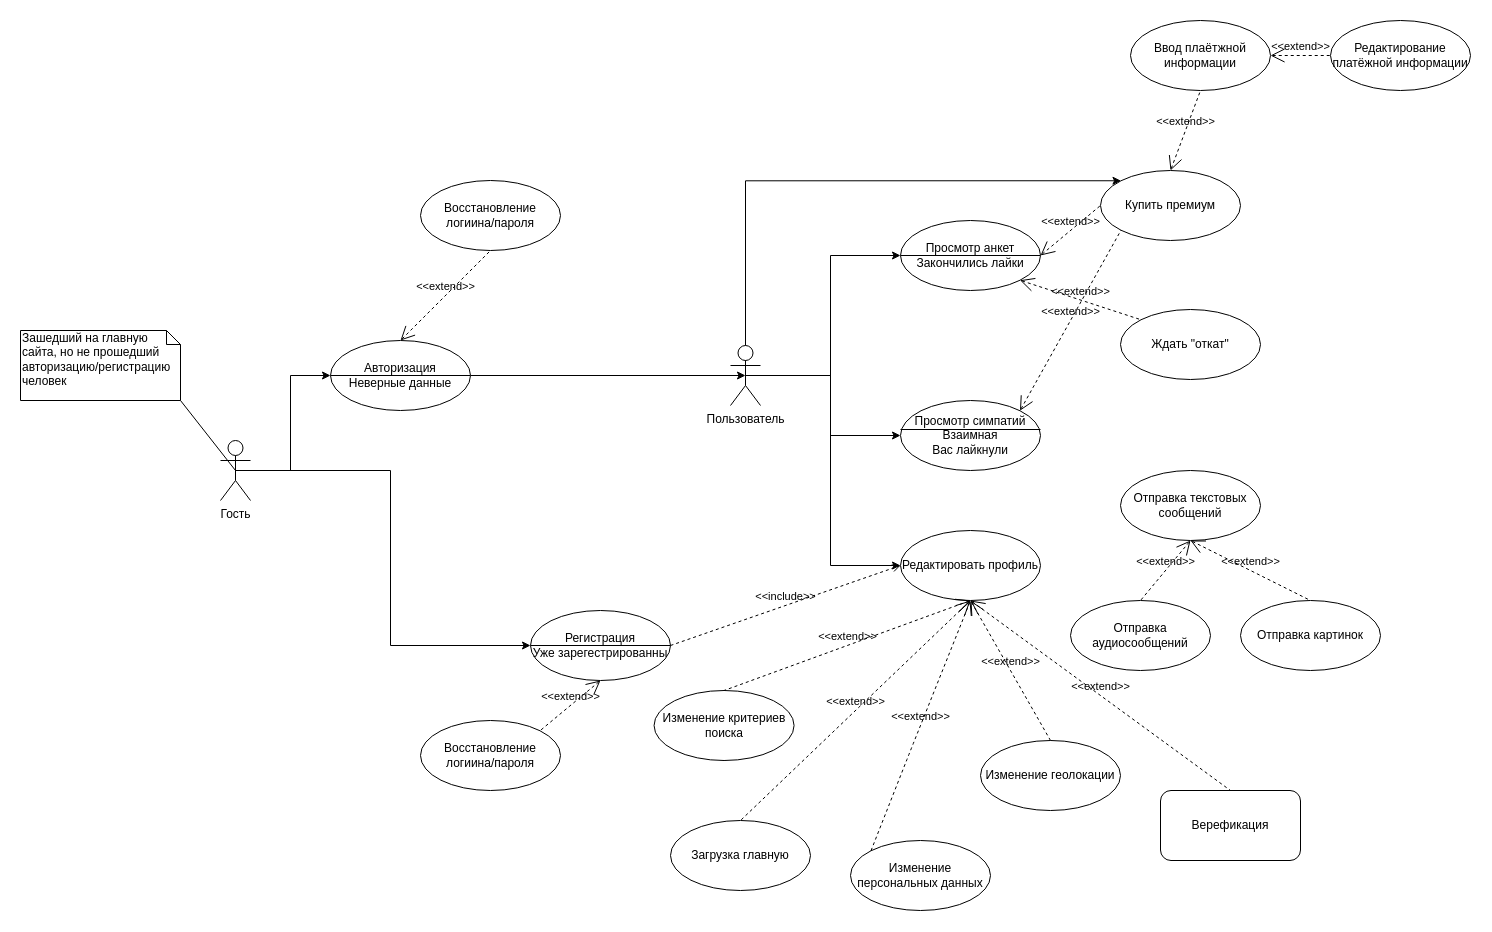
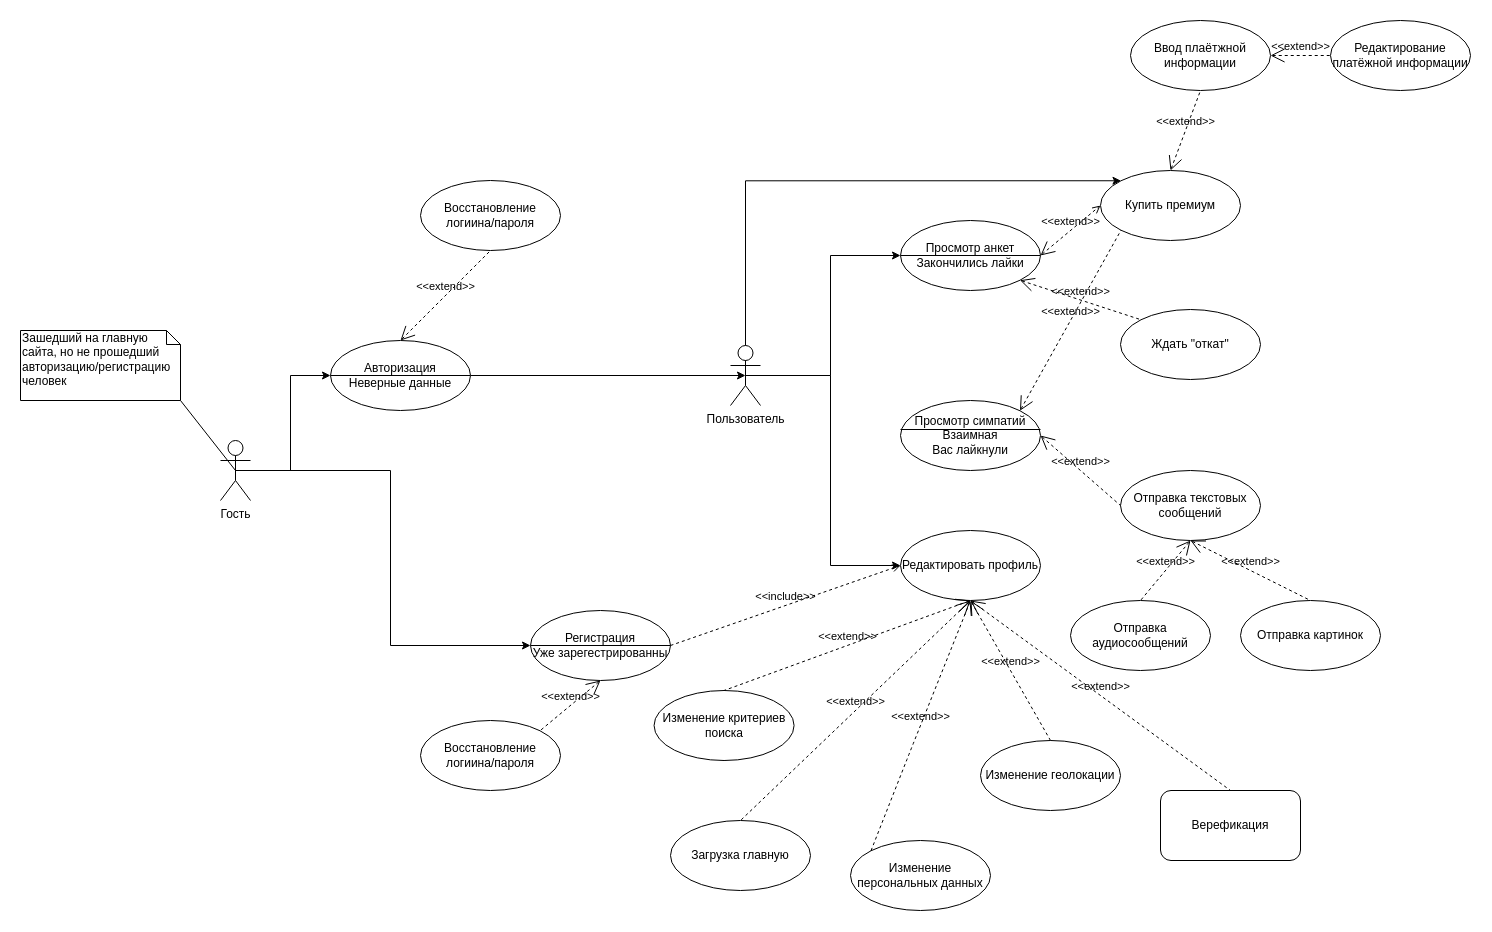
edge "Купить премиум" -> "Просмотр анкет Закончились лайки": arrowhead none -> open
edge "Пользователь" -> "Просмотр симпатий Взаимная Вас лайкнули": removed
edge "Отправка текстовых сообщений" -> "Просмотр симпатий Взаимная Вас лайкнули": added, label "<<extend>>"
